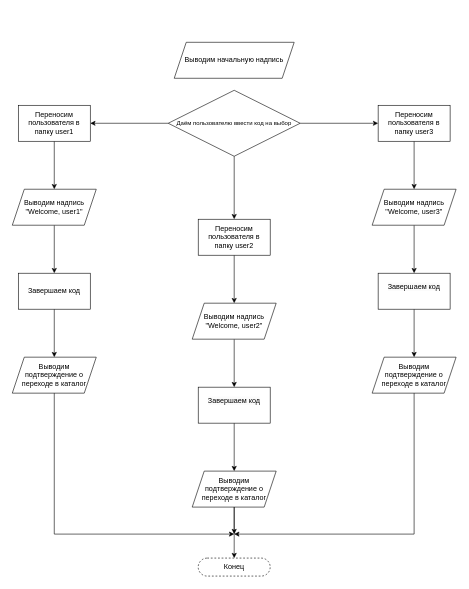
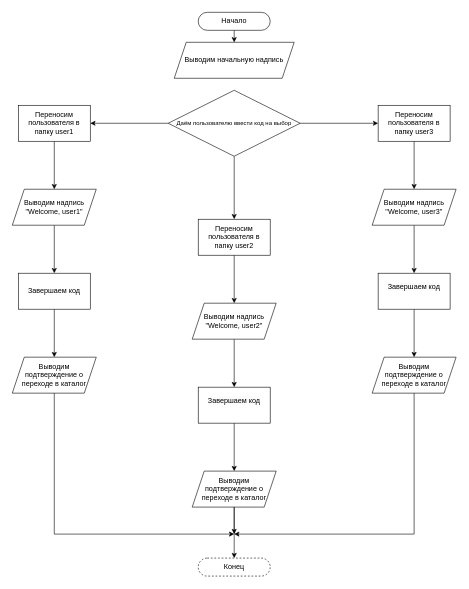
node "Начало": added
edge "Начало" -> "Выводим начальную надпись": added
